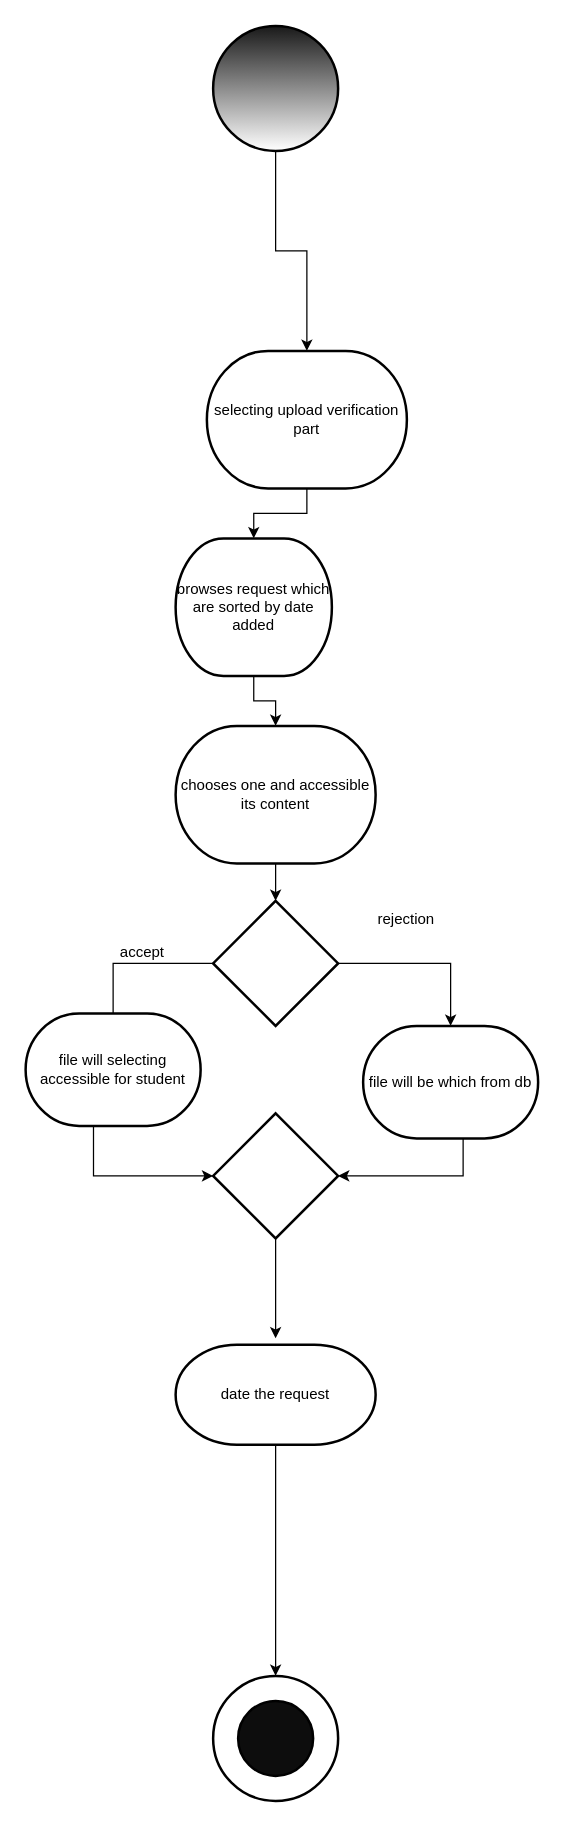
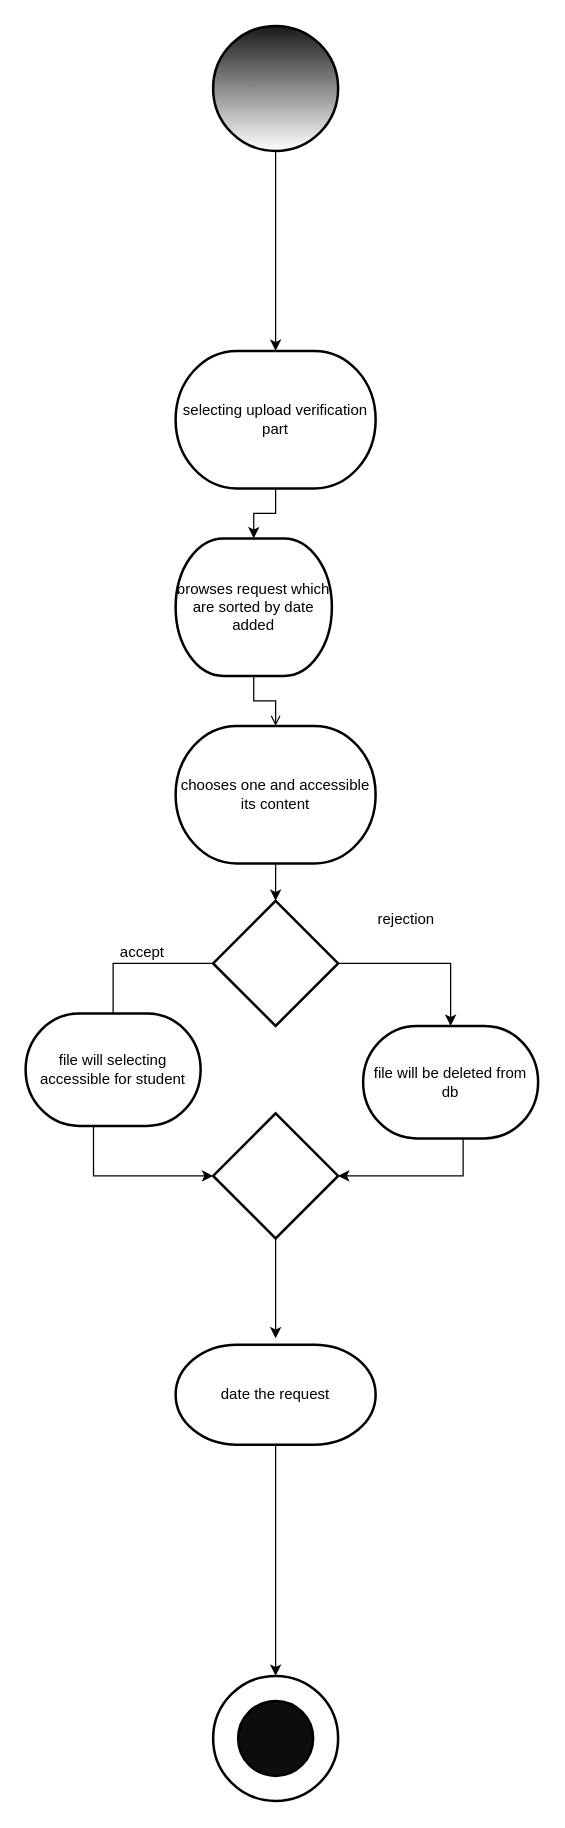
node "selecting upload verification part": moved (307, 419) -> (276, 419)
edge "browses request which are sorted by date added" -> "chooses one and accessible its content": arrowhead classic -> open
node "file will be which from db": label "file will be which from db" -> "file will be deleted from db"
